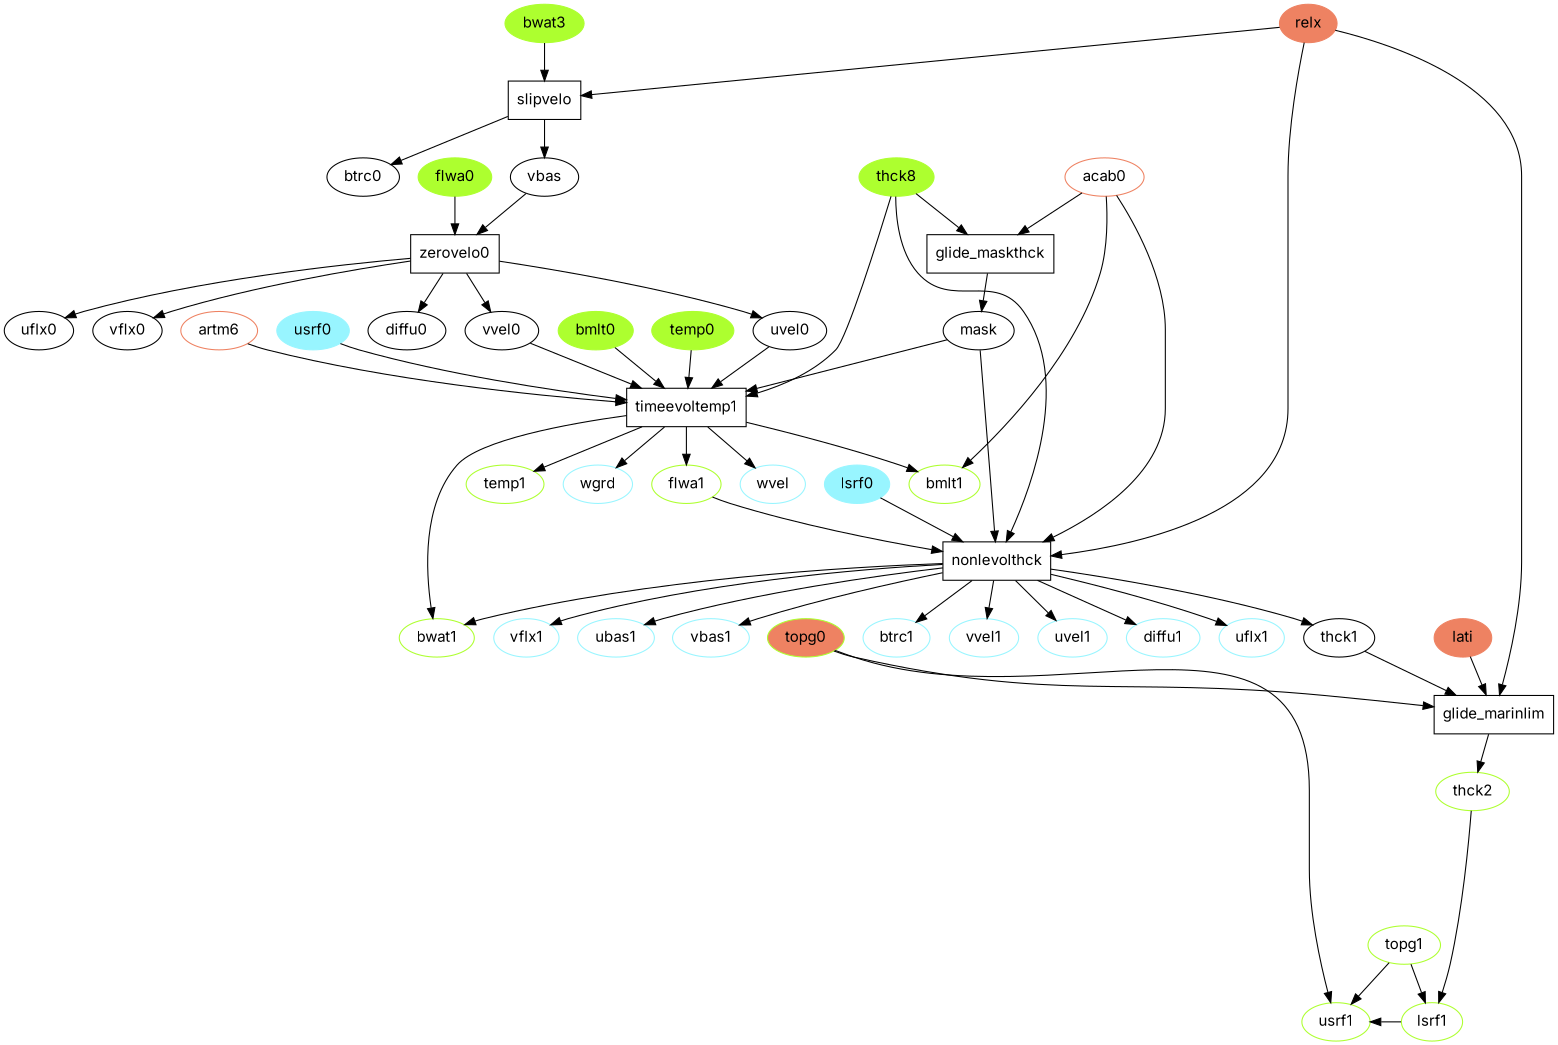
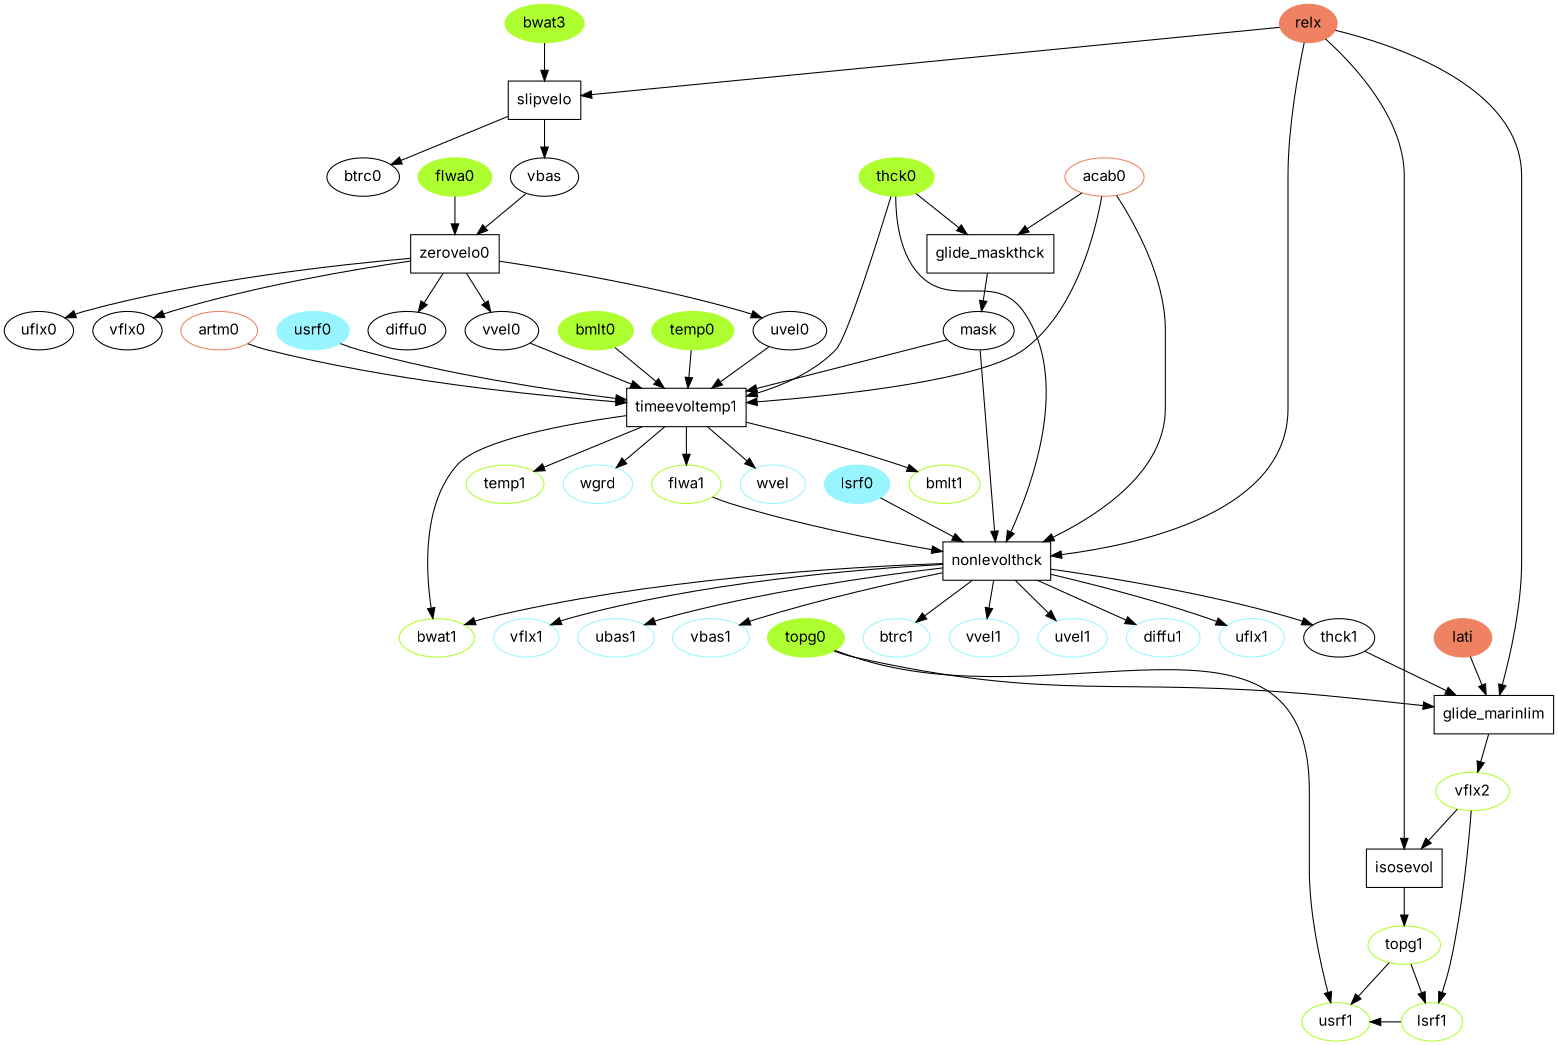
node "thck8": label "thck8" -> "thck0"
node "artm6": label "artm6" -> "artm0"
edge "acab0" -> "bmlt1": now "acab0" -> "timeevoltemp1"
node "topg0": fillcolor salmon2 -> greenyellow
node "thck2": label "thck2" -> "vflx2"
node "isosevol": added
